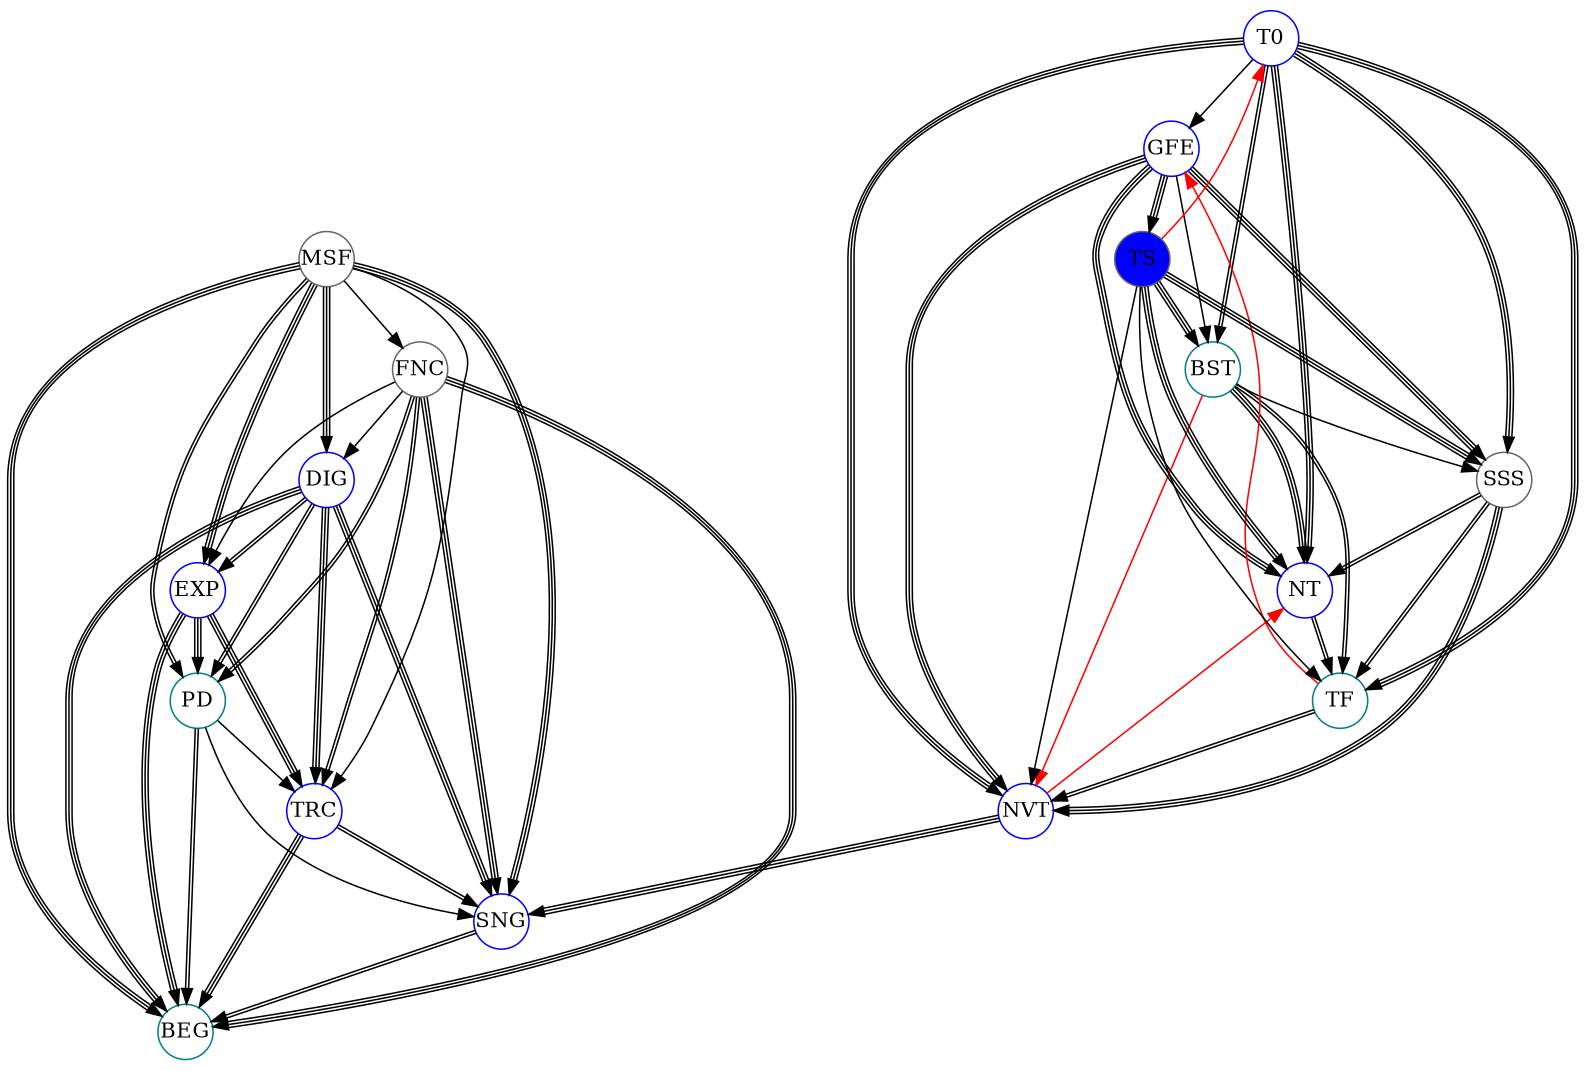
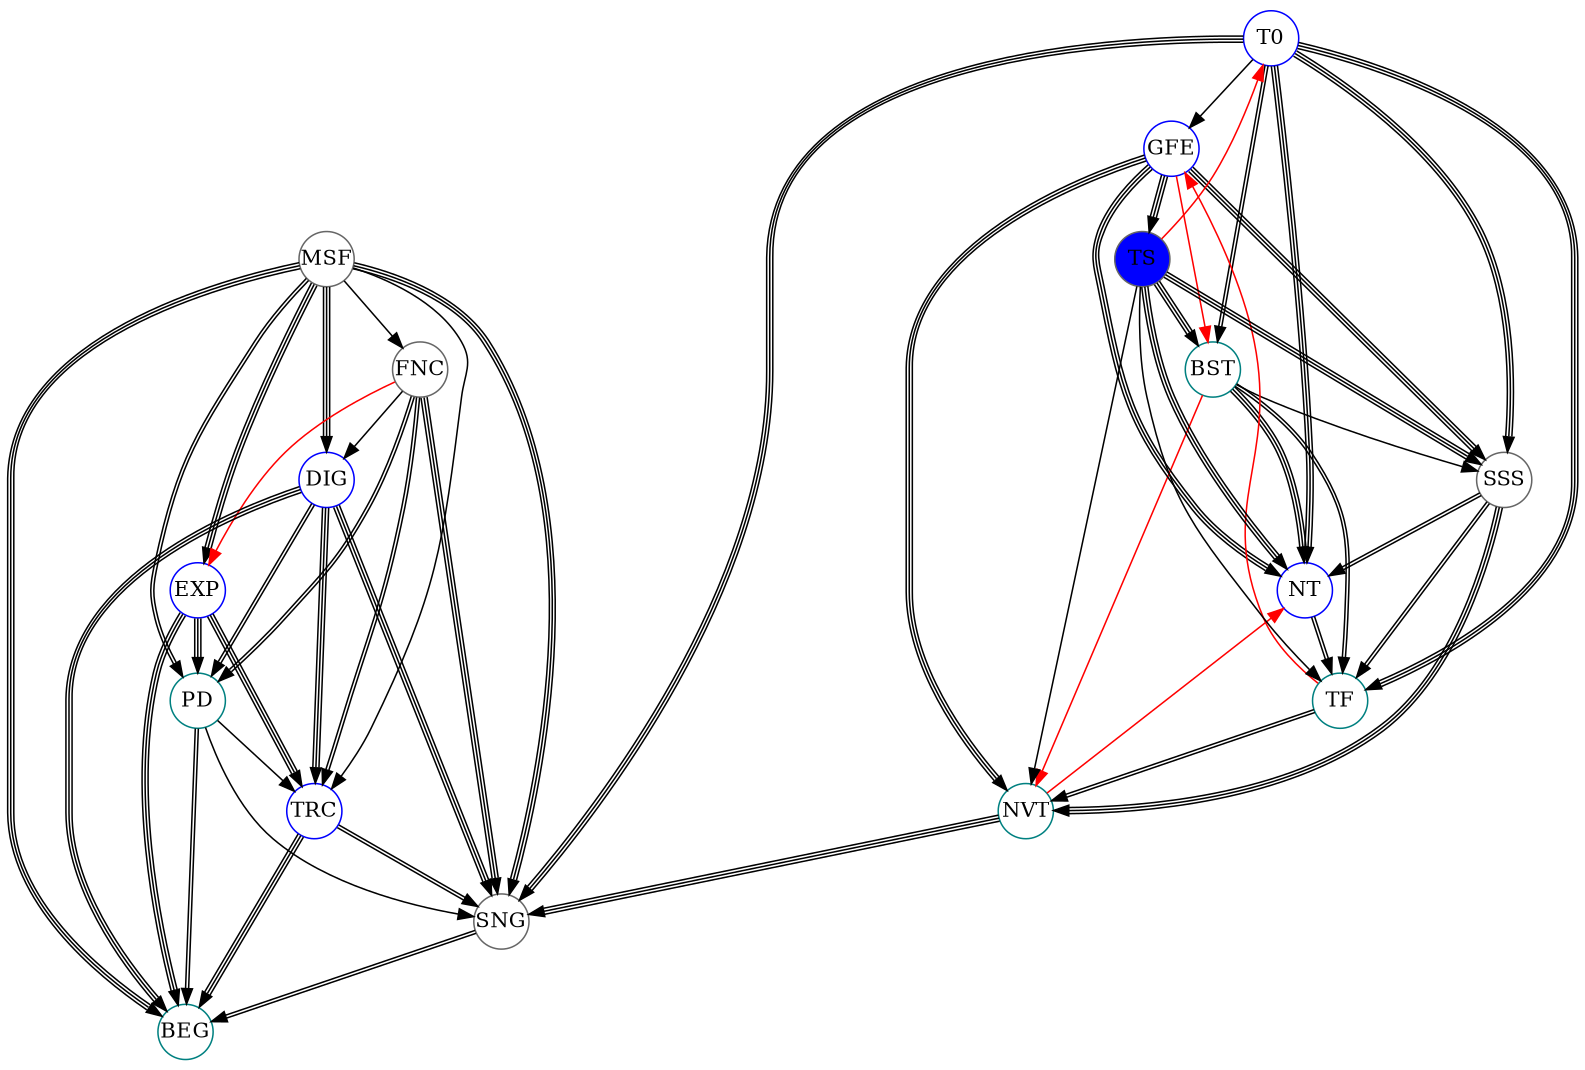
edge "GFE" -> "BST": color black -> red
edge "T0" -> "NVT": now "T0" -> "SNG"
edge "FNC" -> "EXP": color black -> red
edge "DIG" -> "EXP": removed
node "NVT": color blue -> teal
edge "FNC" -> "BEG": removed
node "SNG": color blue -> gray40
